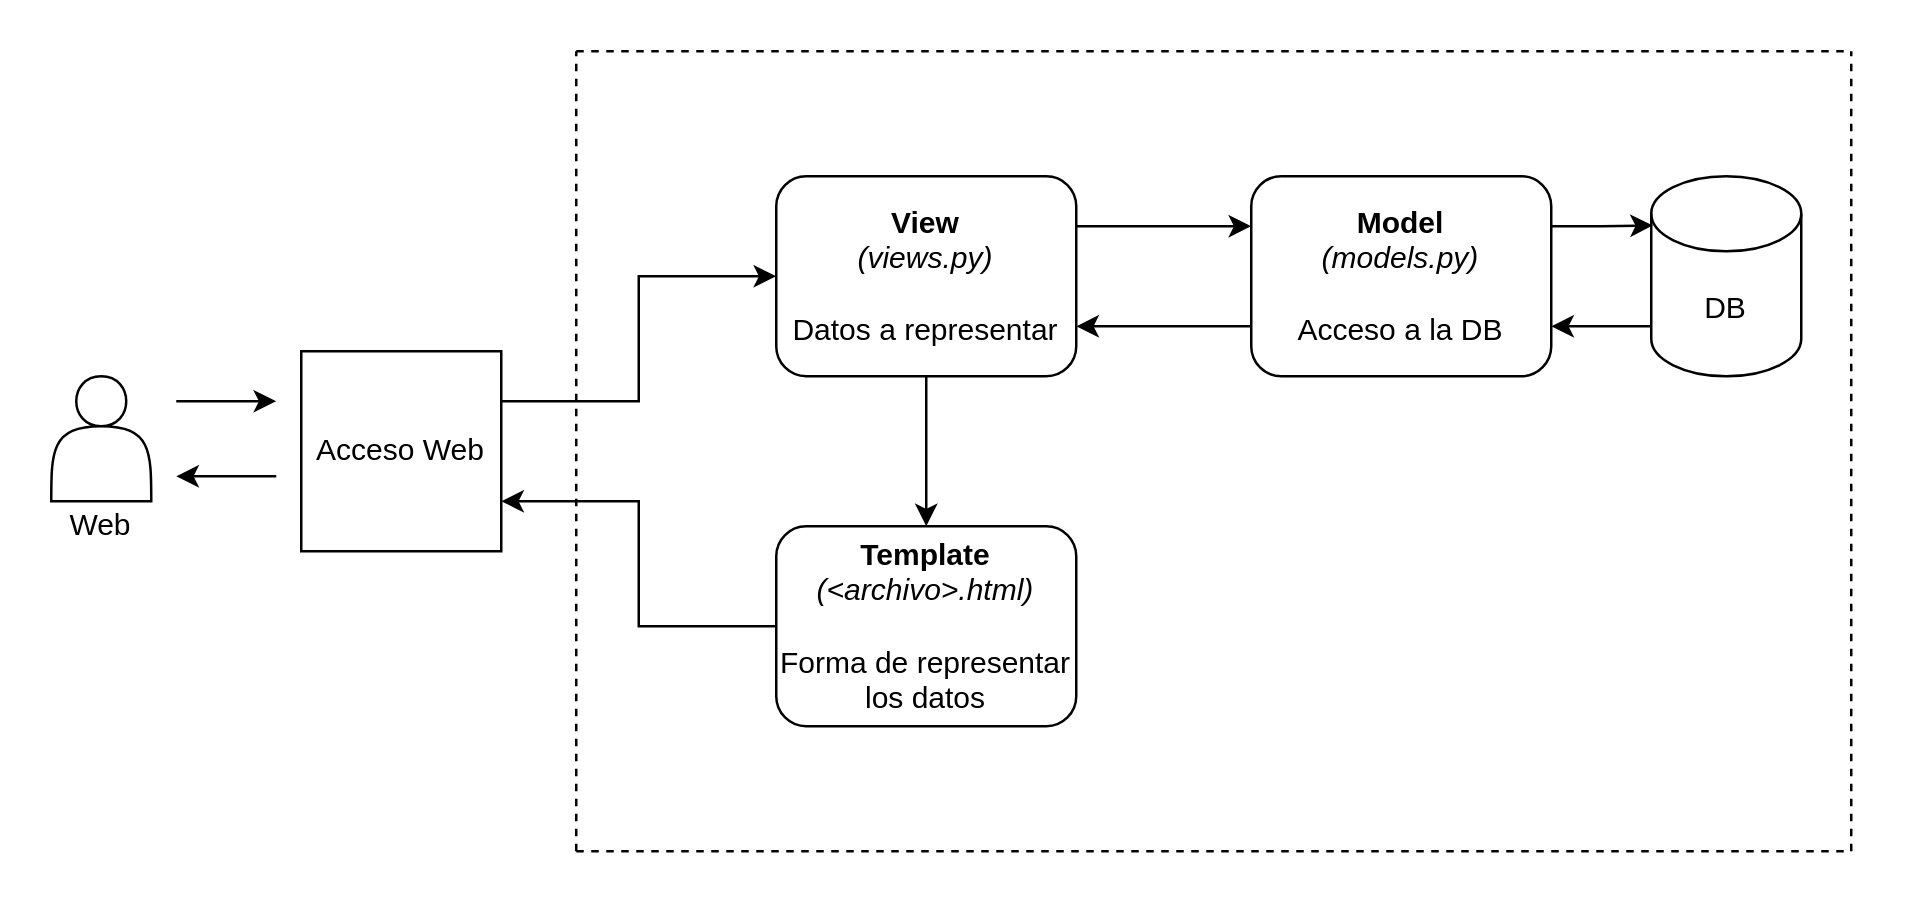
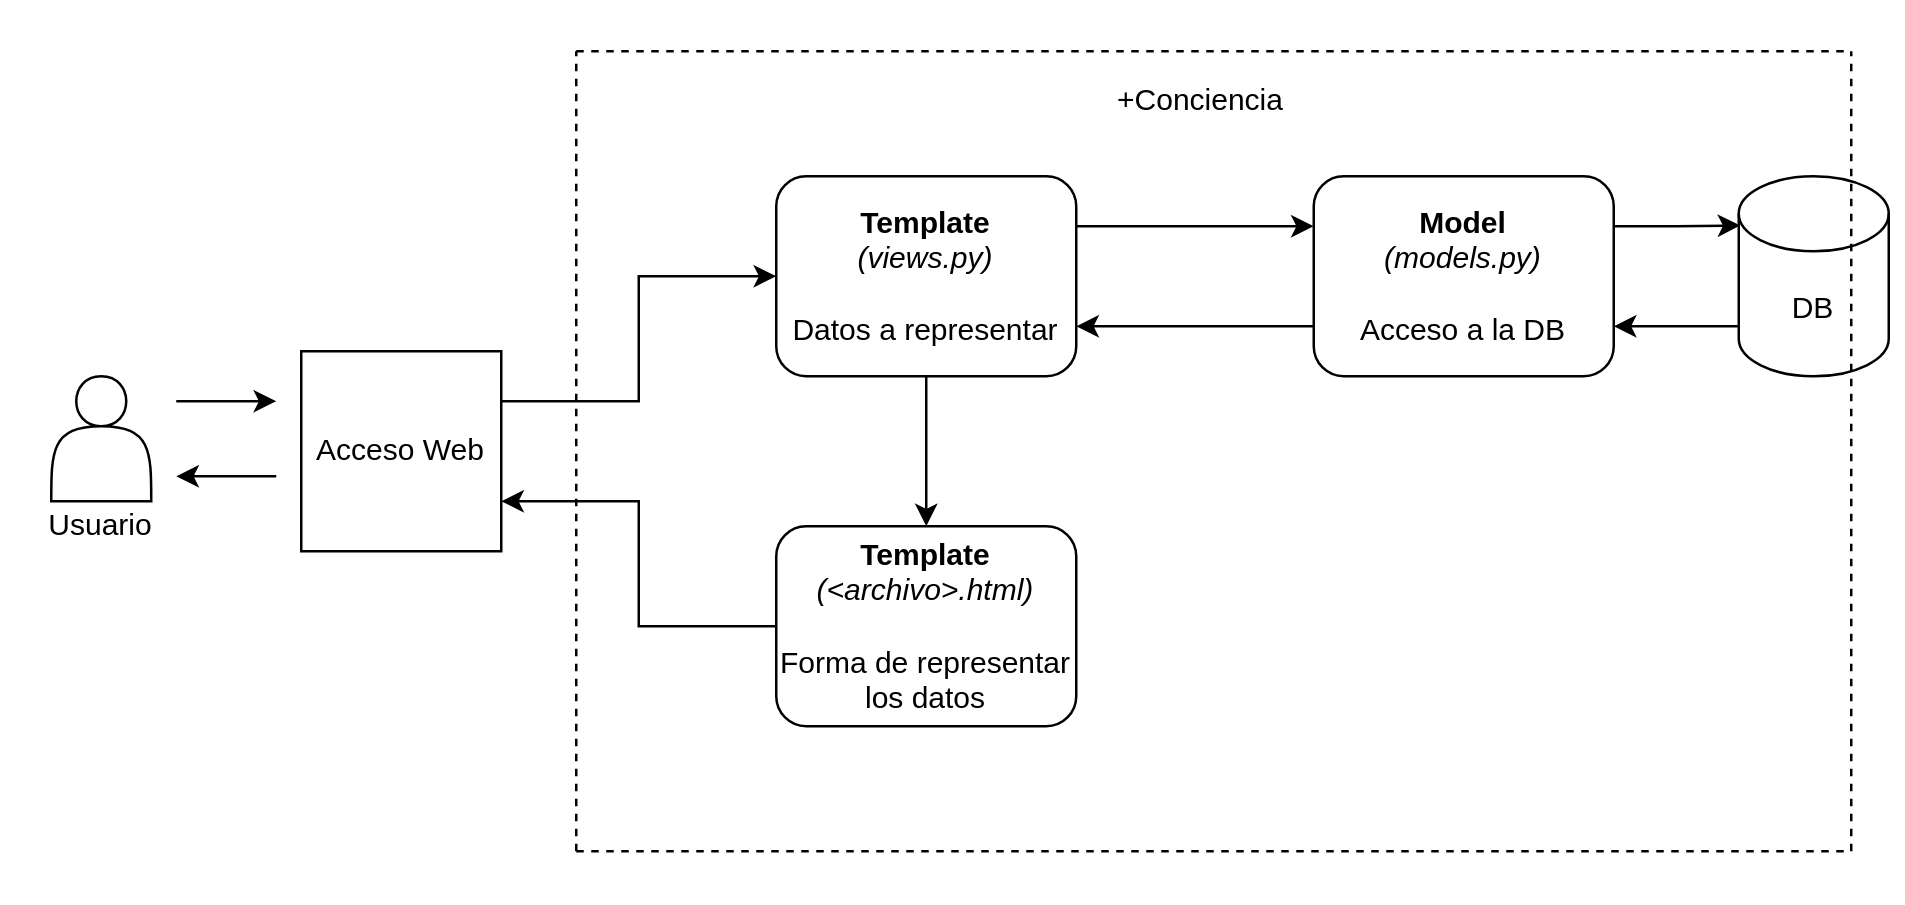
node "+Conciencia": added
node "View (views.py) Datos a representar": label "View (views.py) Datos a representar" -> "Template (views.py) Datos a representar"
node "Model (models.py) Acceso a la DB": moved (1401, 276) -> (1464, 276)
node "DB": moved (1726, 276) -> (1814, 276)
node "Web": label "Web" -> "Usuario"
